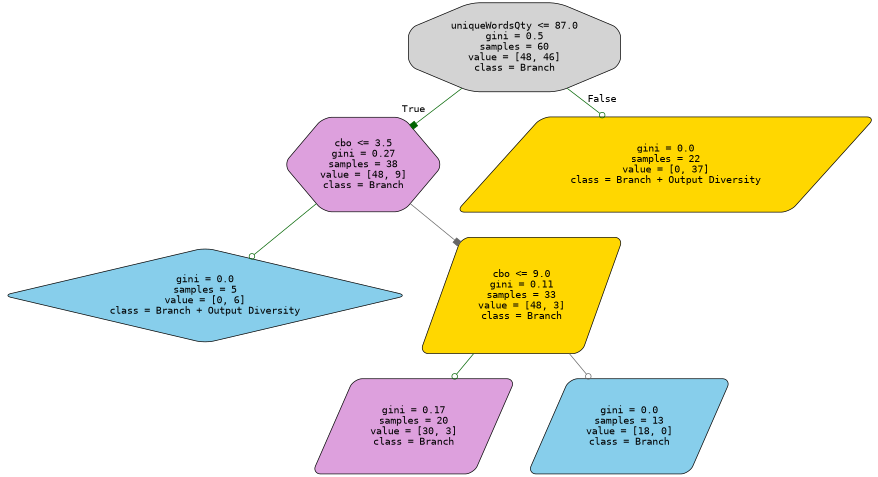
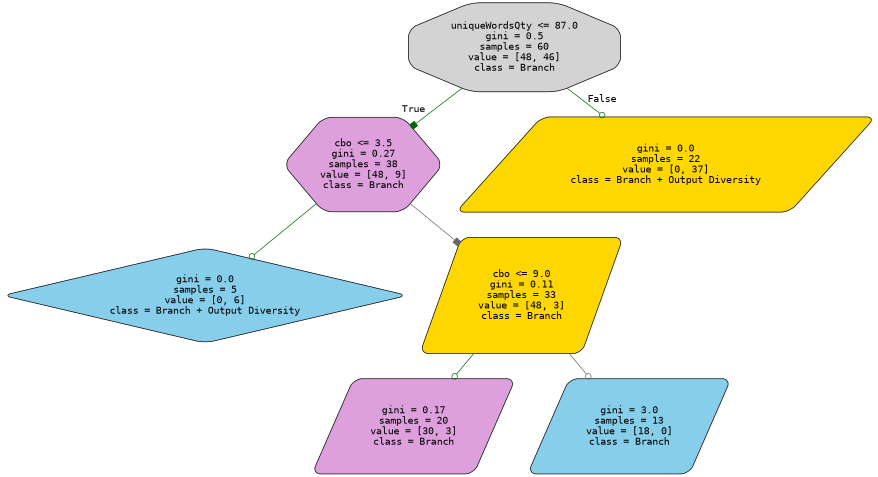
node "gini = 0.0 samples = 13 value = [18, 0] class = Branch": label "gini = 0.0 samples = 13 value = [18, 0] class = Branch" -> "gini = 3.0 samples = 13 value = [18, 0] class = Branch"
